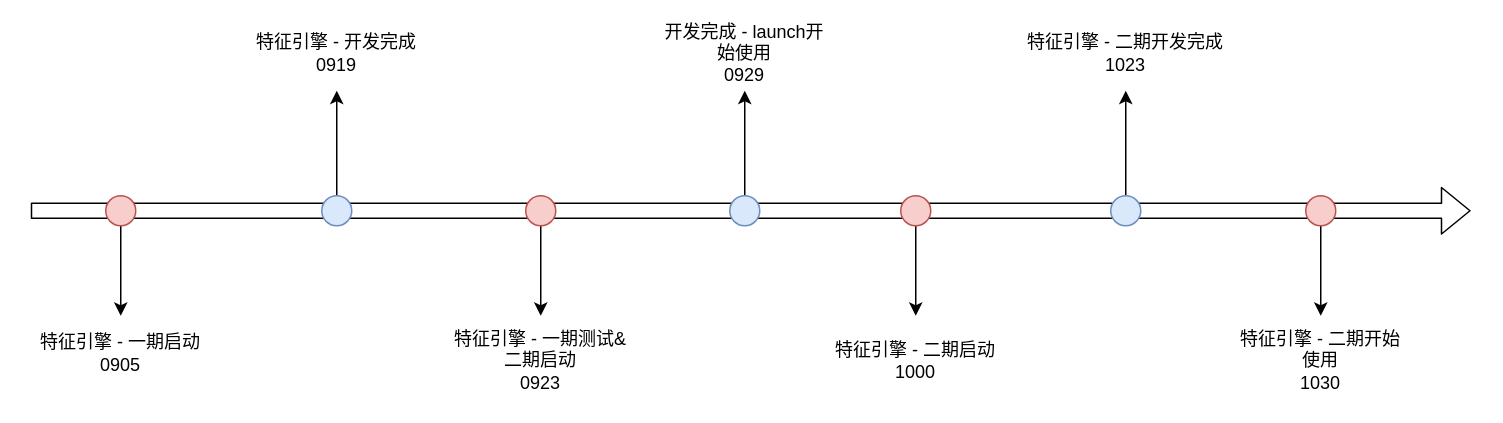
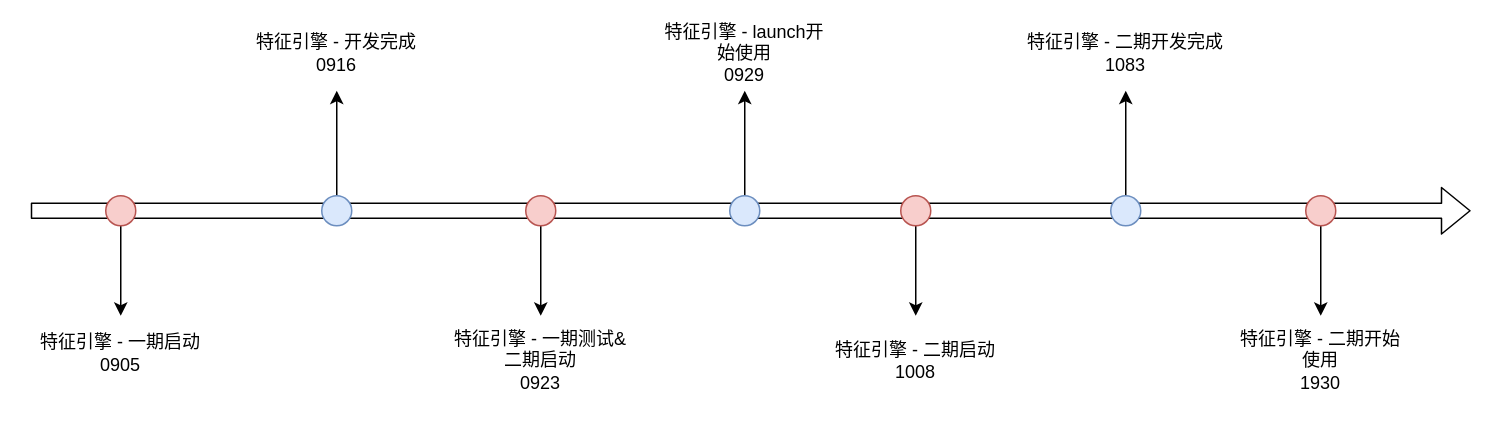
node "特征引擎 - 开发完成 0919": label "特征引擎 - 开发完成 0919" -> "特征引擎 - 开发完成 0916"
node "开发完成 - launch开始使用 0929": label "开发完成 - launch开始使用 0929" -> "特征引擎 - launch开始使用 0929"
node "特征引擎 - 二期开发完成 1023": label "特征引擎 - 二期开发完成 1023" -> "特征引擎 - 二期开发完成 1083"
node "特征引擎 - 二期启动 1000": label "特征引擎 - 二期启动 1000" -> "特征引擎 - 二期启动 1008"
node "特征引擎 - 二期开始使用 1030": label "特征引擎 - 二期开始使用 1030" -> "特征引擎 - 二期开始使用 1930"
